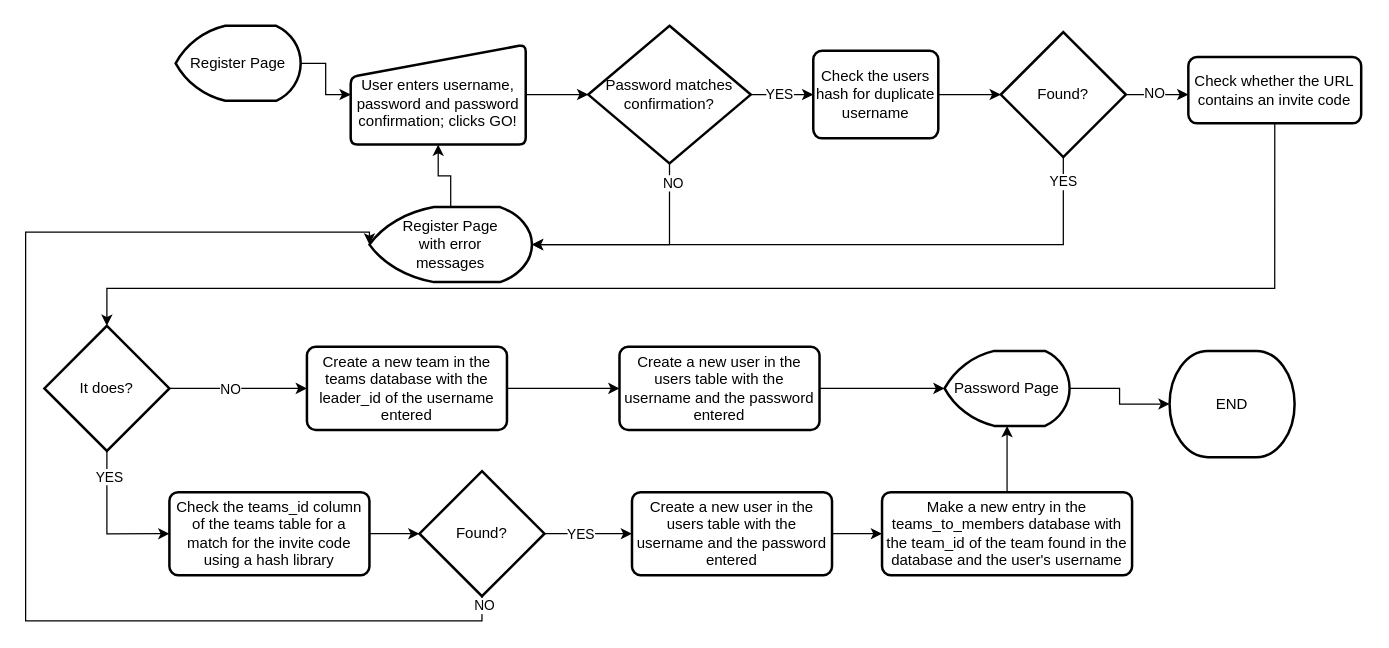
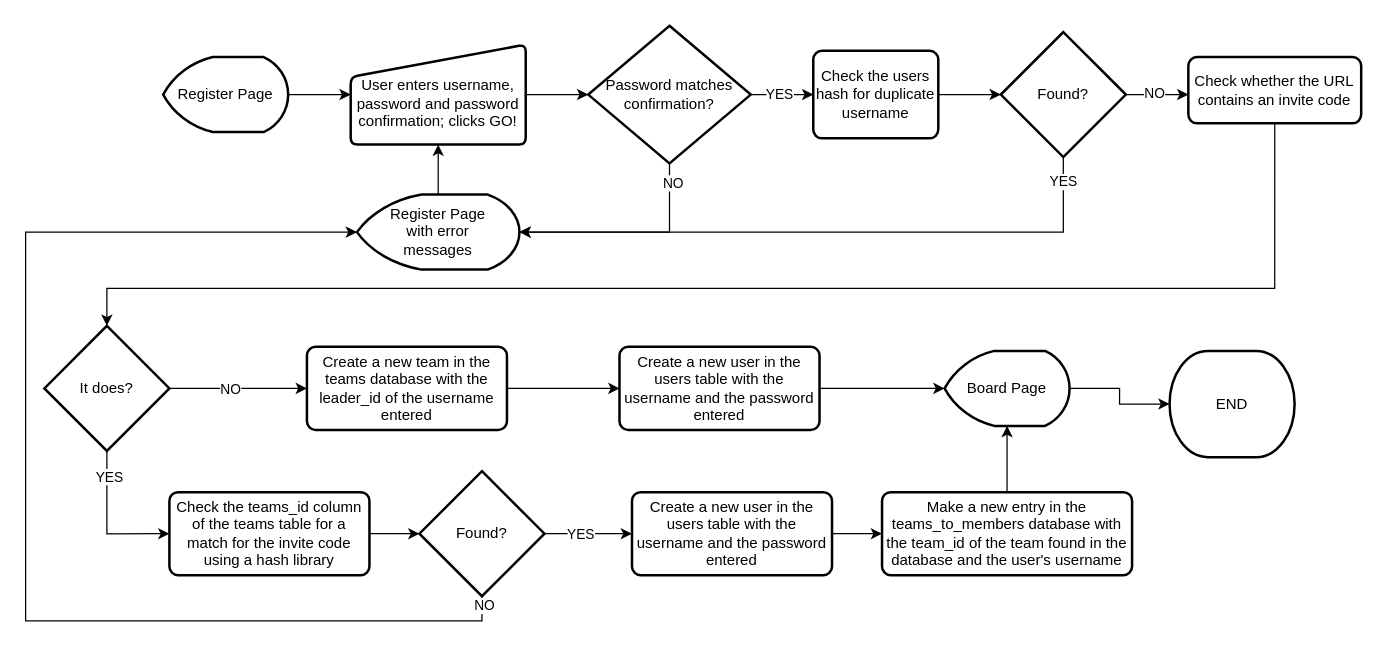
node "Register Page": moved (238, 63) -> (226, 94)
node "Register Page with error messages": moved (451, 244) -> (438, 232)
node "Password Page": label "Password Page" -> "Board Page"
